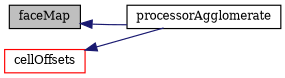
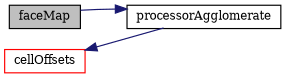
edge "processorAgglomerate" -> "faceMap": reversed
